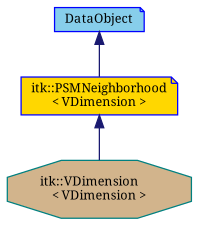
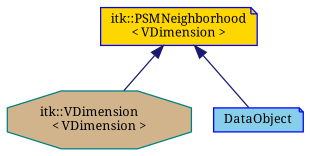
edge "itk::PSMNeighborhood < VDimension >" -> "DataObject": reversed
